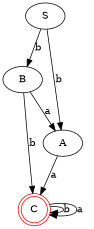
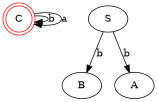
edge "B" -> "A": removed, label "a"
edge "B" -> "C": removed, label "b"
edge "A" -> "C": removed, label "a"
